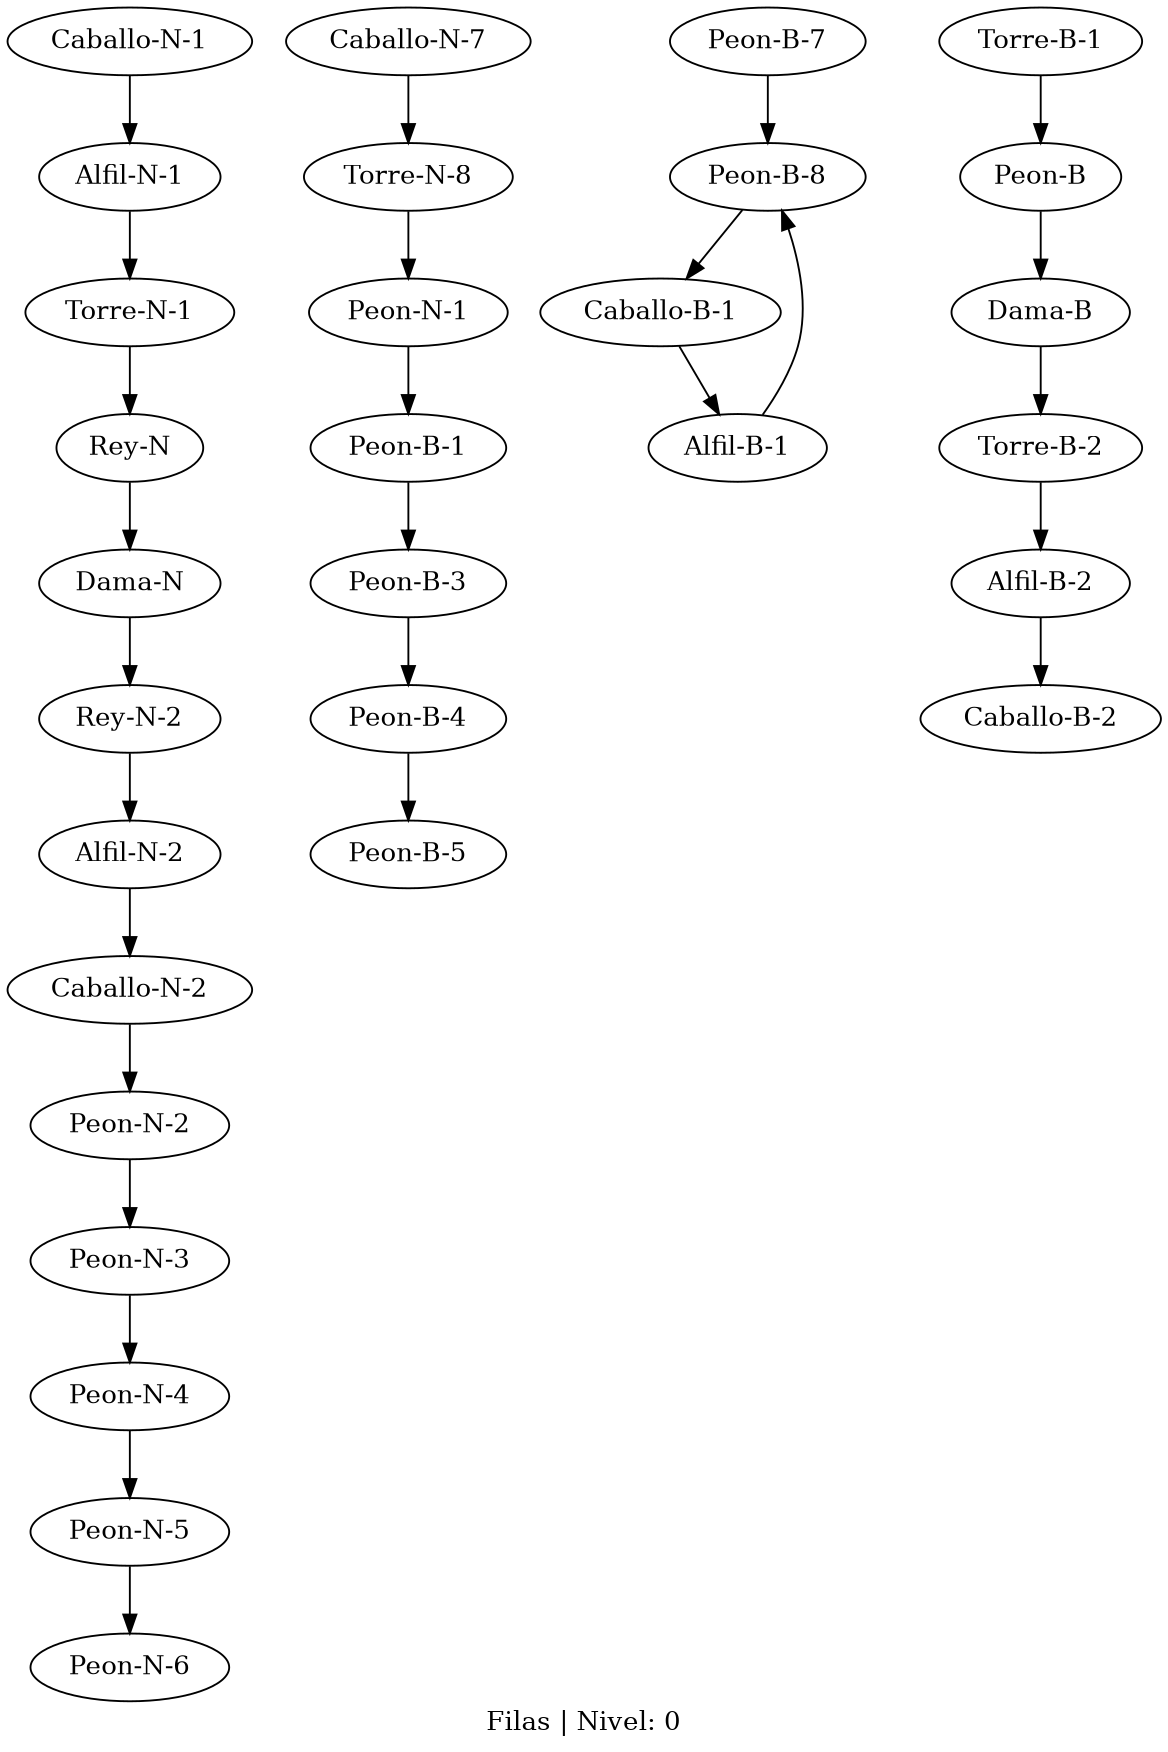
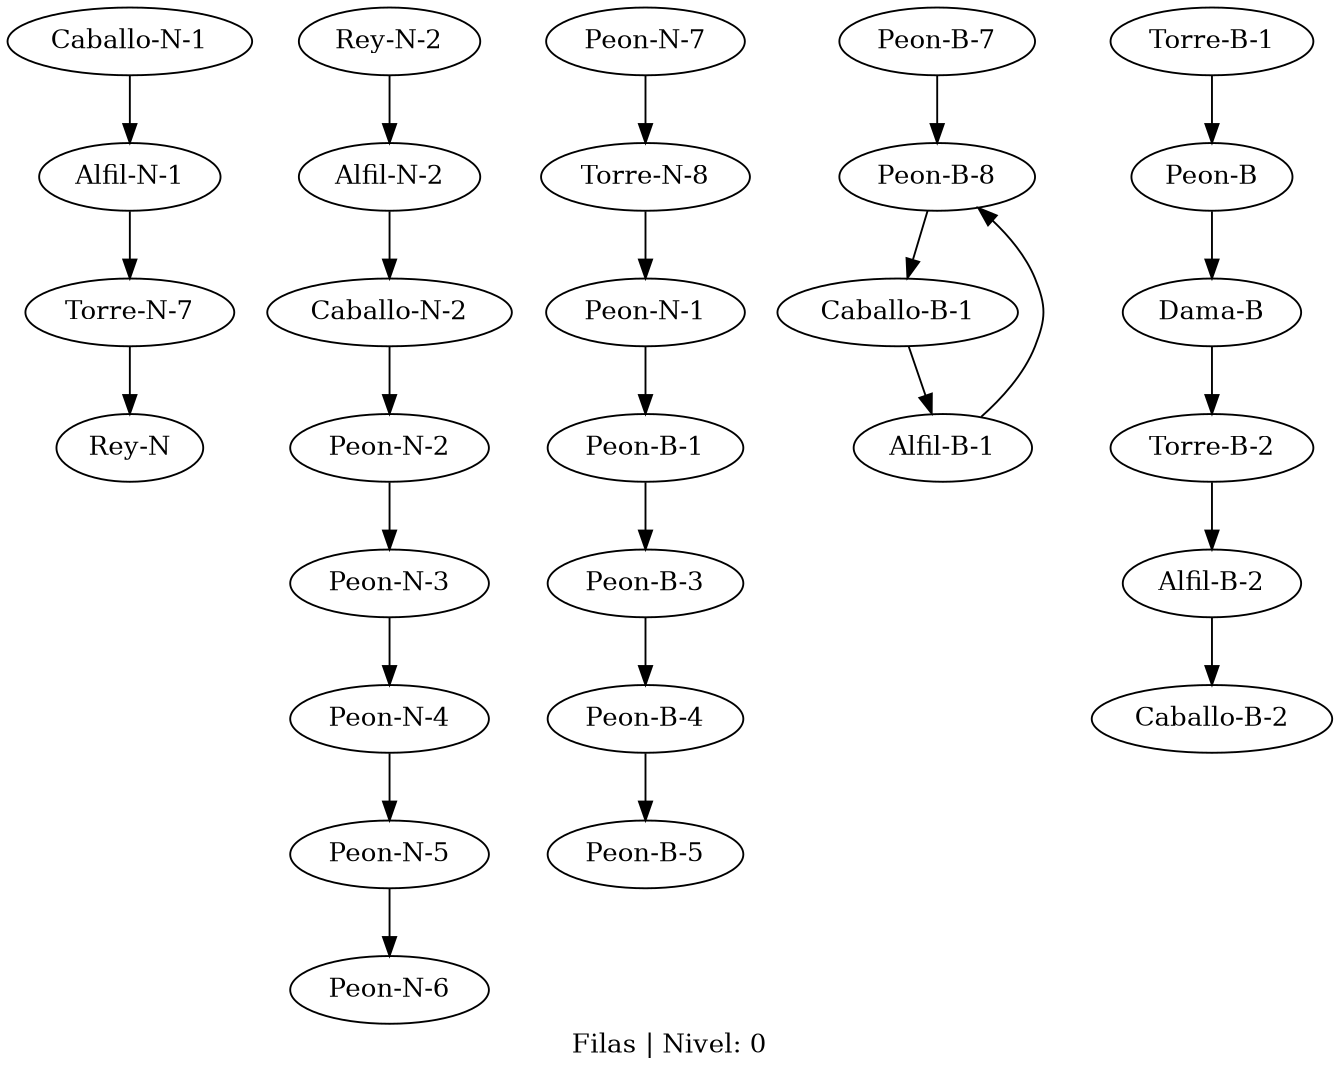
node "Caballo-N-7": label "Caballo-N-7" -> "Peon-N-7"
node "Torre-N-1": label "Torre-N-1" -> "Torre-N-7"
node "Dama-N": removed
